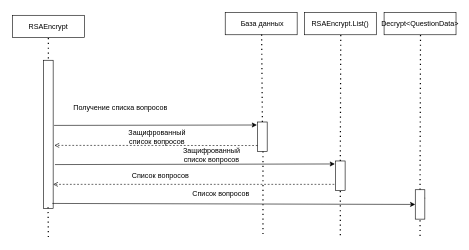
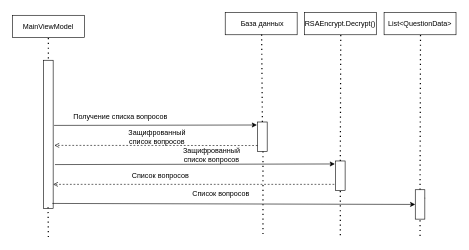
node "RSAEncrypt.List()": label "RSAEncrypt.List()" -> "RSAEncrypt.Decrypt()"
node "Decrypt<QuestionData>": label "Decrypt<QuestionData>" -> "List<QuestionData>"
node "RSAEncrypt": label "RSAEncrypt" -> "MainViewModel"
node "Получение списка вопросов": moved (121, 108) -> (121, 117)
